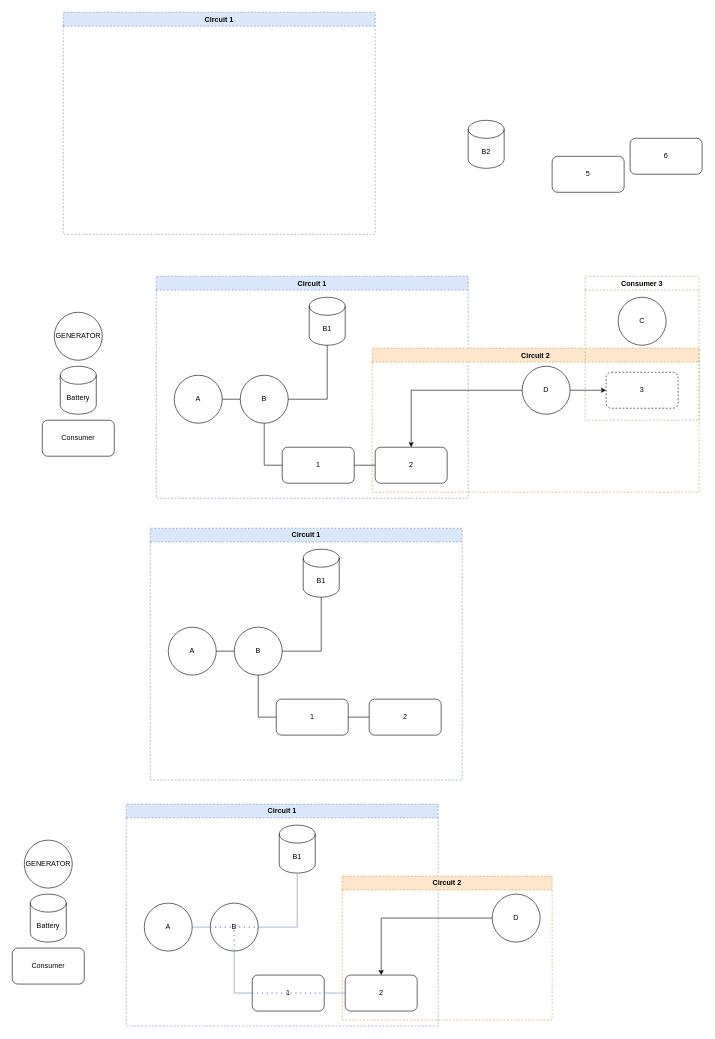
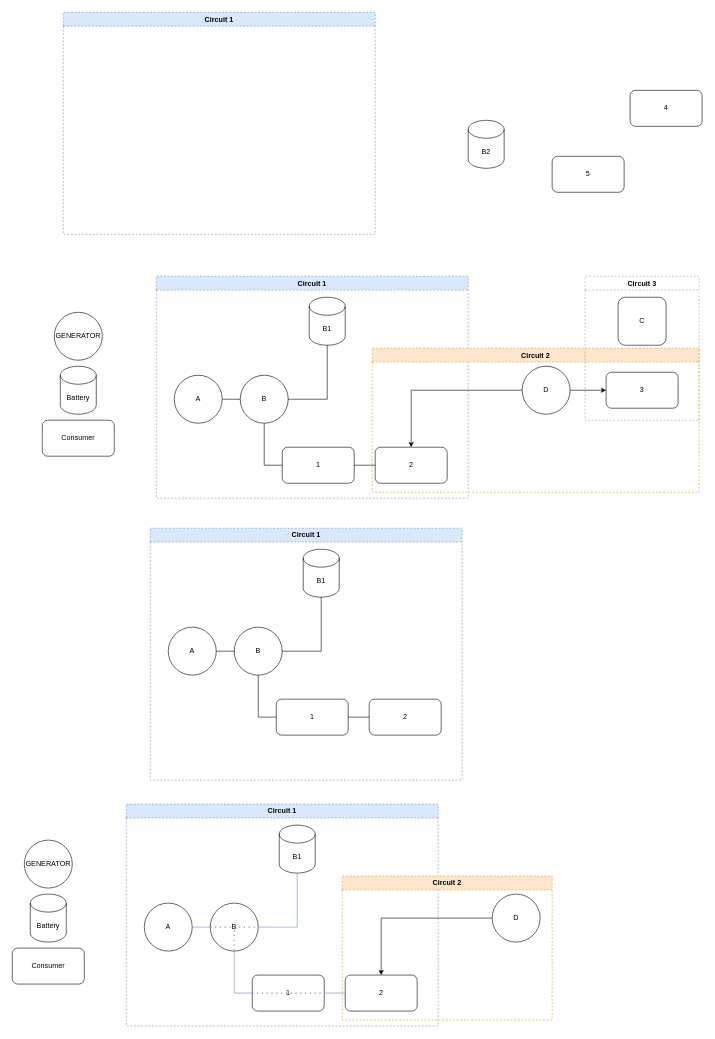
node "4": added
node "6": removed
node "Consumer 3": label "Consumer 3" -> "Circuit 3"
node "C": shape ellipse -> rounded rectangle
node "3": style dashed -> solid
